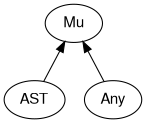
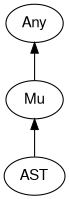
edge "Any" -> "Mu": reversed
